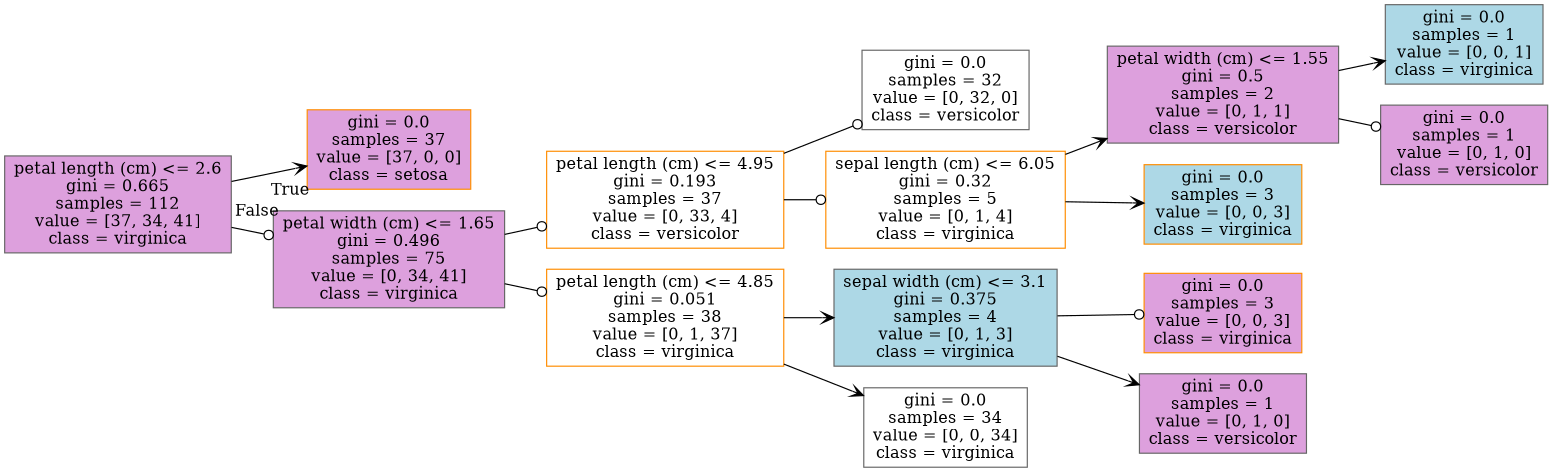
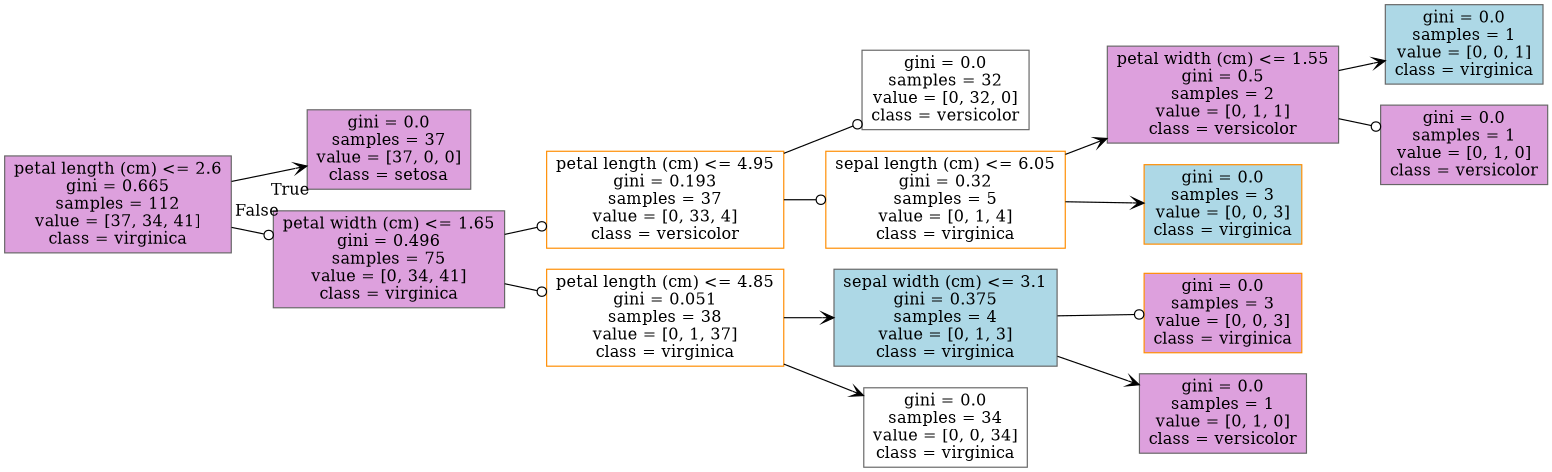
node "gini = 0.0 samples = 37 value = [37, 0, 0] class = setosa": color darkorange -> gray40
